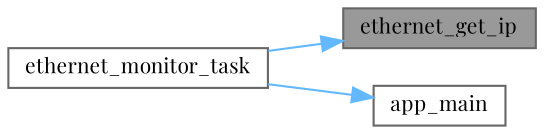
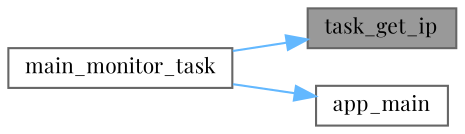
node "ethernet_get_ip": label "ethernet_get_ip" -> "task_get_ip"
node "ethernet_monitor_task": label "ethernet_monitor_task" -> "main_monitor_task"
